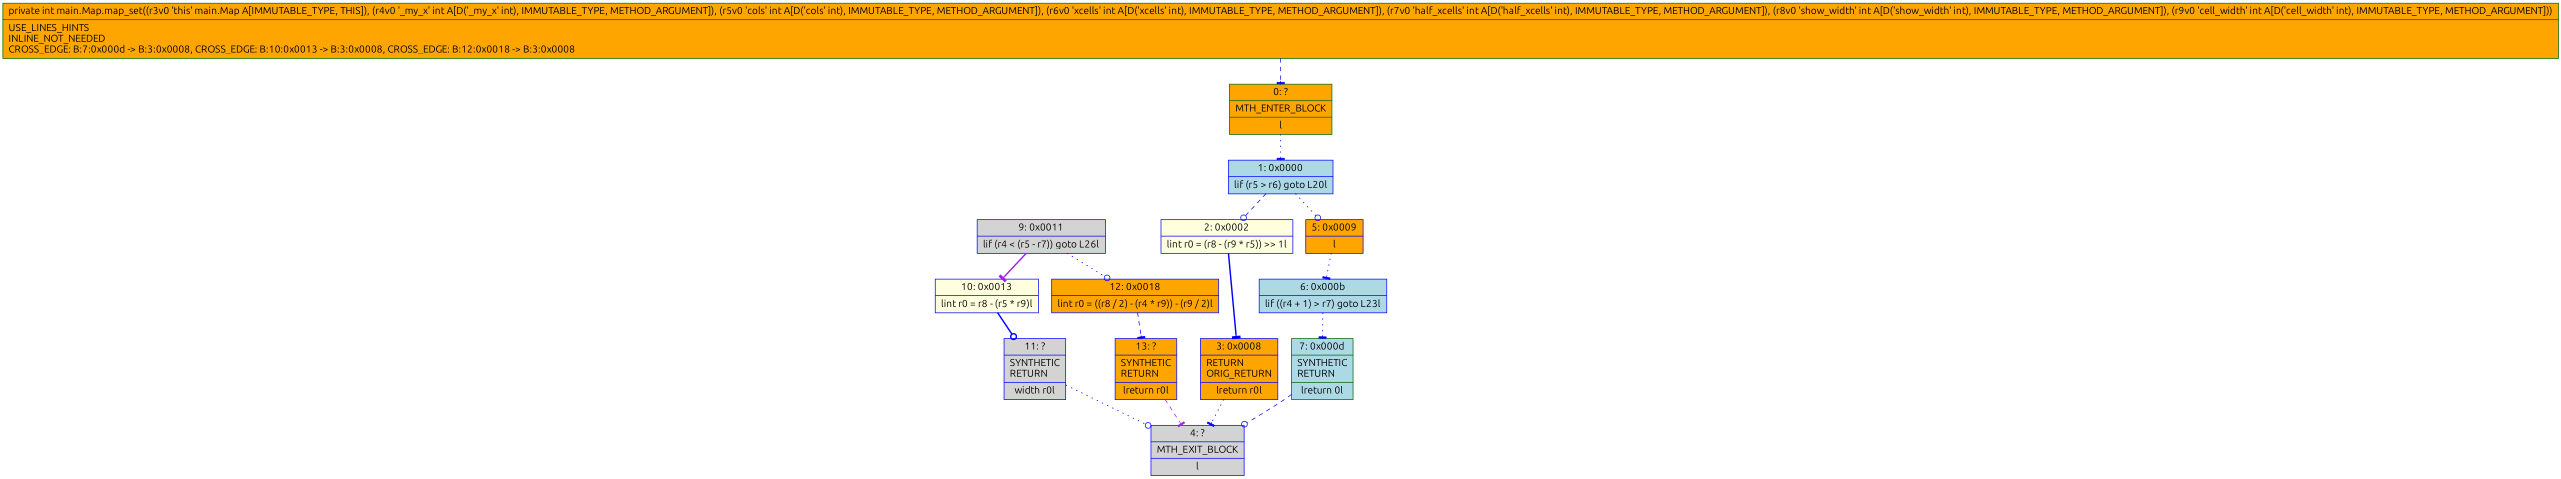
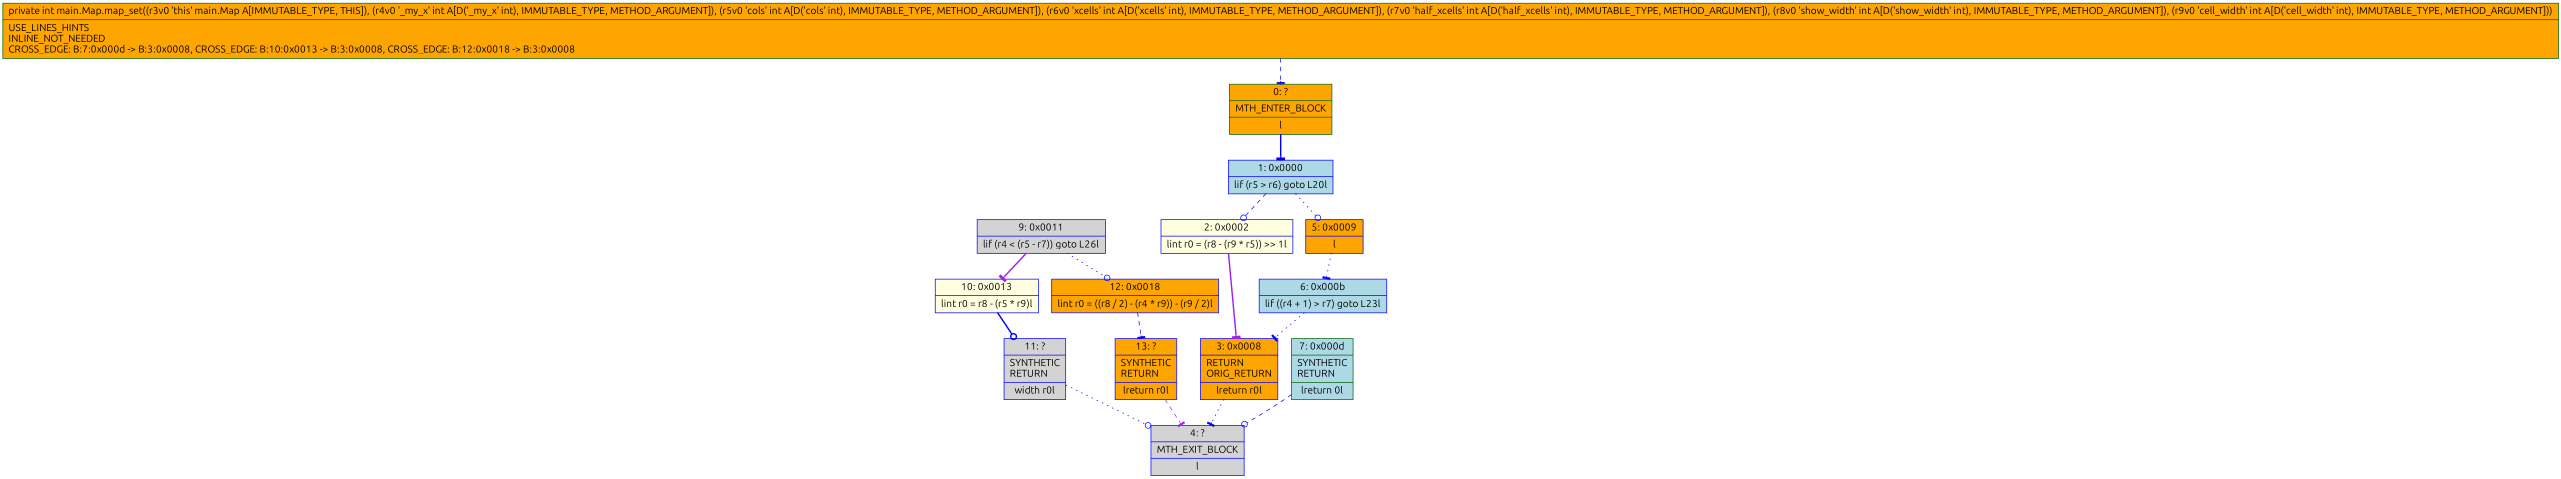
edge "0: ?" -> "1: 0x0000": style dotted -> bold
edge "2: 0x0002" -> "3: 0x0008": color blue -> purple
edge "6: 0x000b" -> "7: 0x000d": now "6: 0x000b" -> "3: 0x0008"
